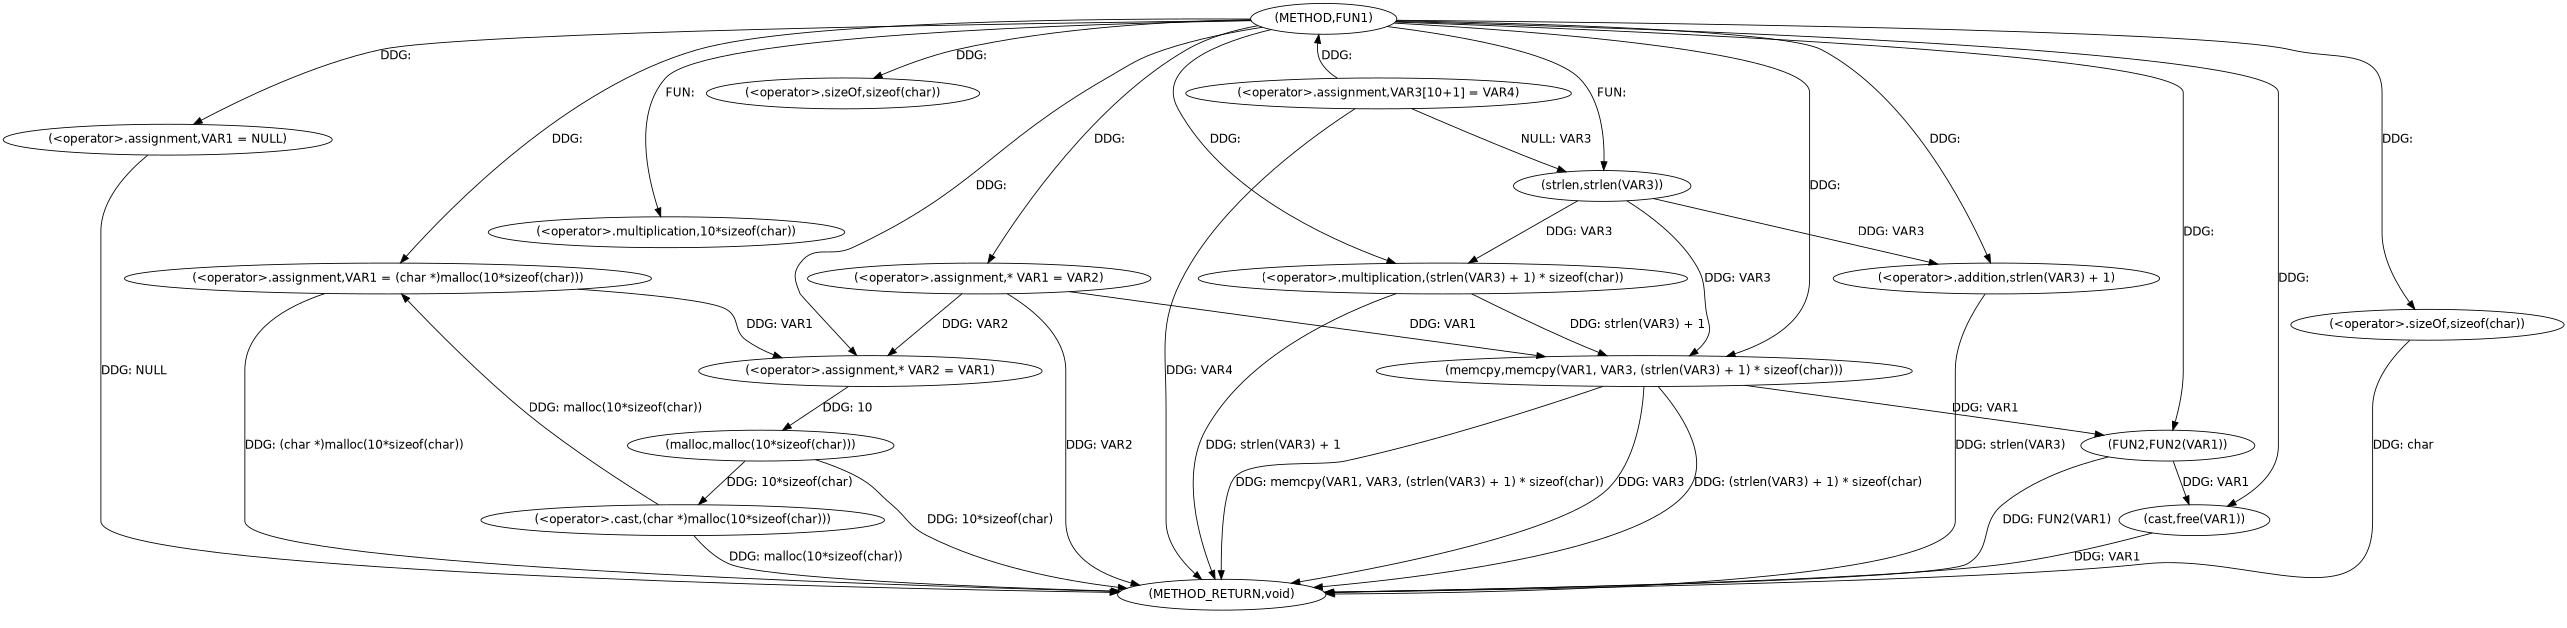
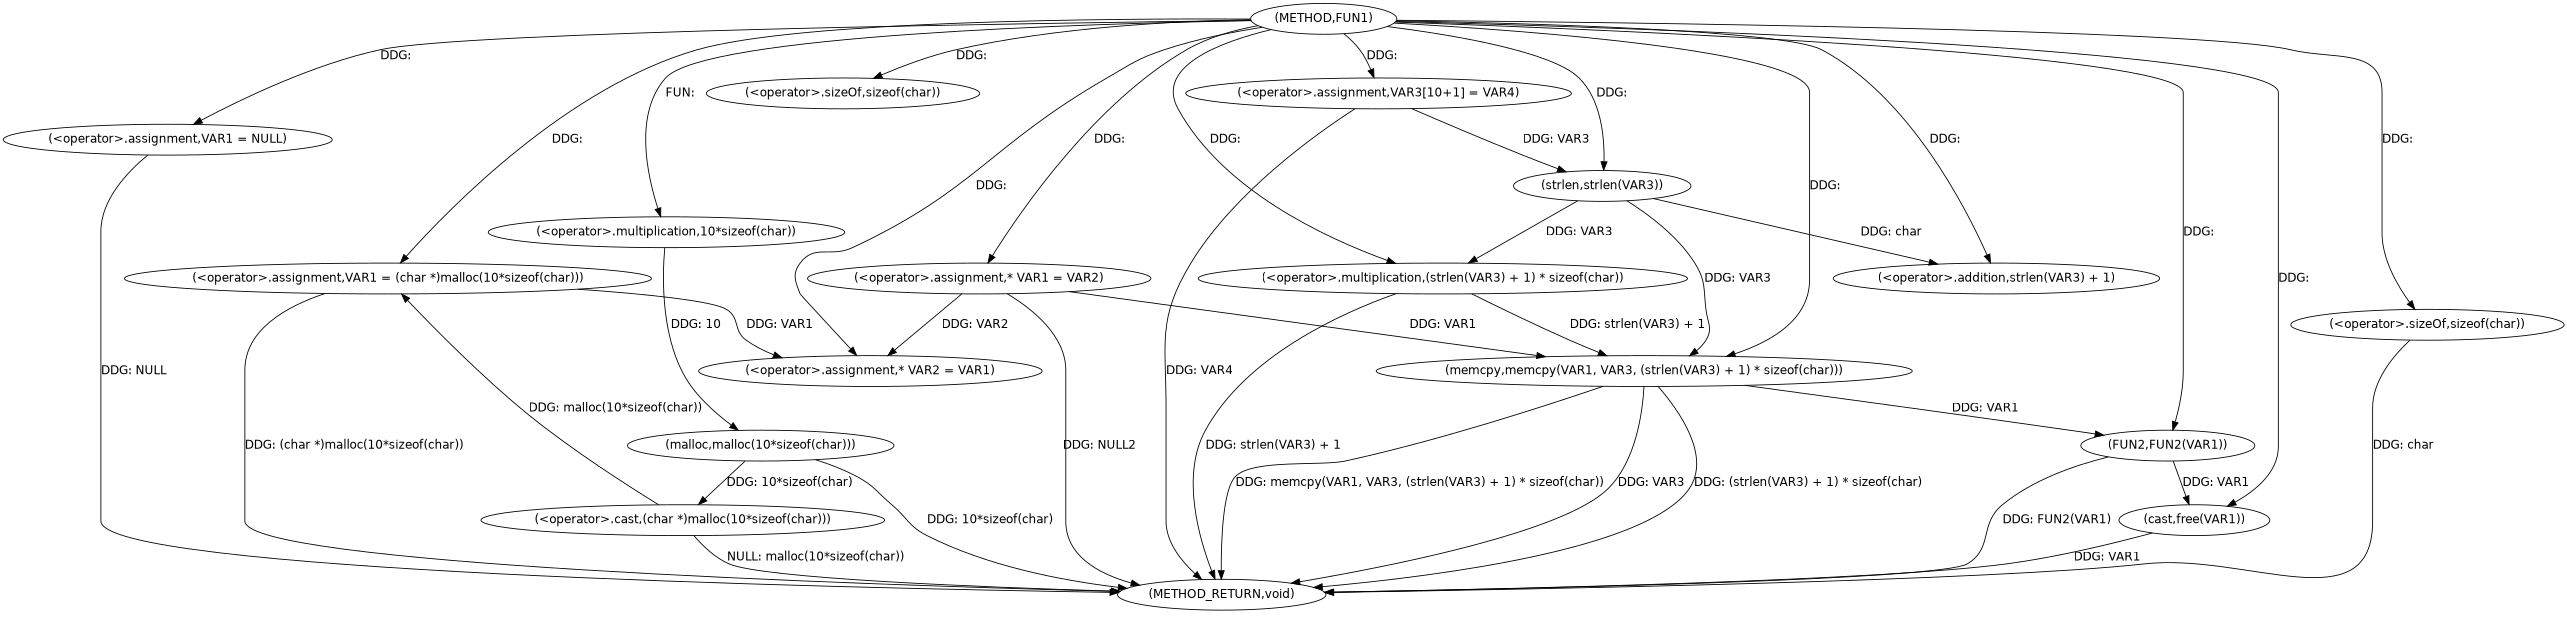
edge "(<operator>.assignment,VAR3[10+1] = VAR4)" -> "(METHOD,FUN1)": reversed
edge "(METHOD,FUN1)" -> "(strlen,strlen(VAR3))": label "FUN: " -> "DDG: "
edge "(<operator>.assignment,VAR3[10+1] = VAR4)" -> "(strlen,strlen(VAR3))": label "NULL: VAR3" -> "DDG: VAR3"
edge "(strlen,strlen(VAR3))" -> "(<operator>.addition,strlen(VAR3) + 1)": label "DDG: VAR3" -> "DDG: char"
edge "(<operator>.assignment,* VAR2 = VAR1)" -> "(malloc,malloc(10*sizeof(char)))": now "(<operator>.multiplication,10*sizeof(char))" -> "(malloc,malloc(10*sizeof(char)))"
edge "(<operator>.assignment,* VAR1 = VAR2)" -> "(METHOD_RETURN,void)": label "DDG: VAR2" -> "DDG: NULL2"
edge "(<operator>.cast,(char *)malloc(10*sizeof(char)))" -> "(METHOD_RETURN,void)": label "DDG: malloc(10*sizeof(char))" -> "NULL: malloc(10*sizeof(char))"
edge "(<operator>.addition,strlen(VAR3) + 1)" -> "(METHOD_RETURN,void)": removed, label "DDG: strlen(VAR3)"
